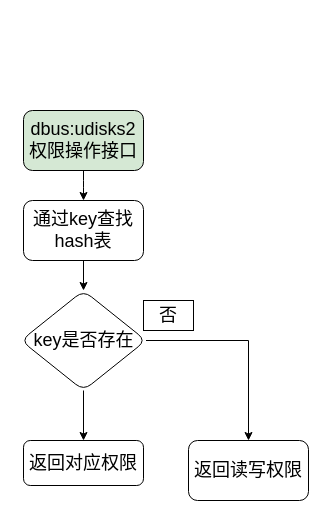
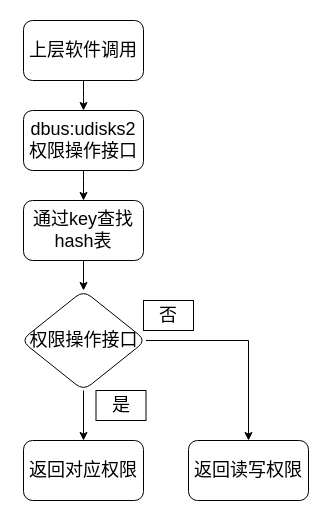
node "上层软件调用": added
edge "上层软件调用" -> "dbus:udisks2权限操作接口": added
node "dbus:udisks2权限操作接口": fillcolor #d5e8d4 -> #ffffff
node "key是否存在": label "key是否存在" -> "权限操作接口"
node "是": added
node "返回对应权限": size 120x45 -> 120x60
